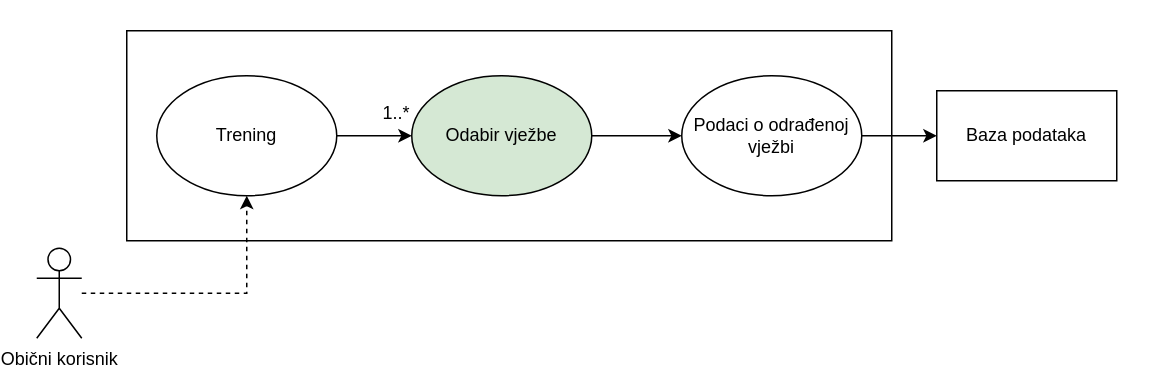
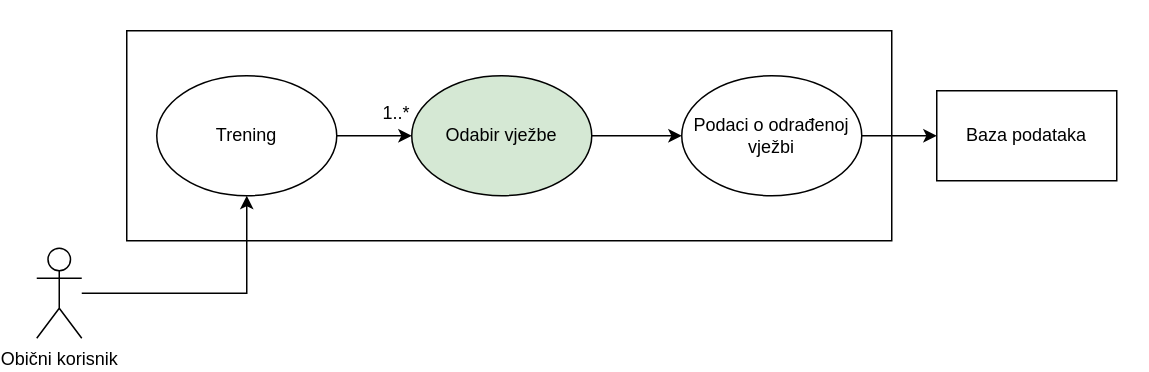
edge "Obični korisnik" -> "Trening": style dashed -> solid
